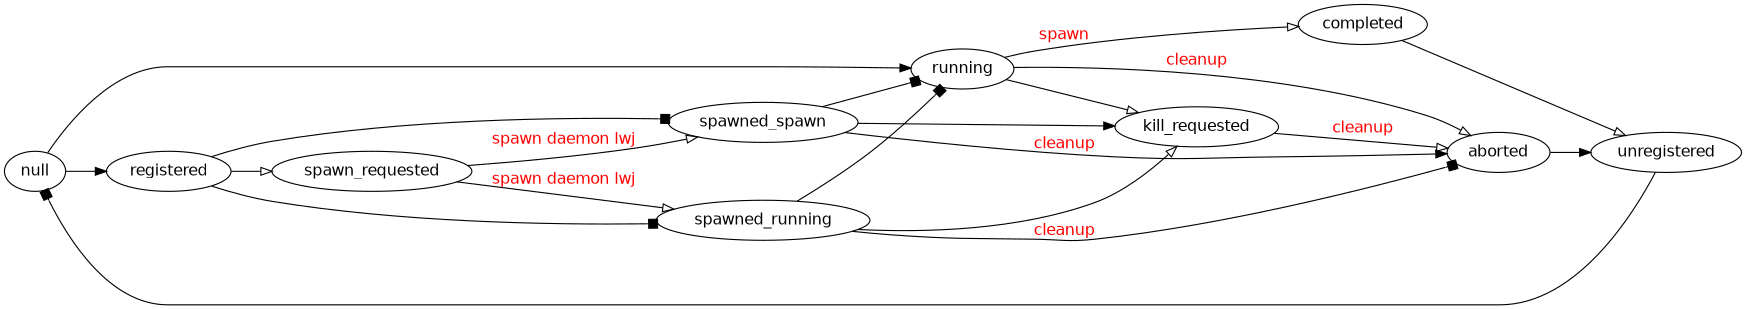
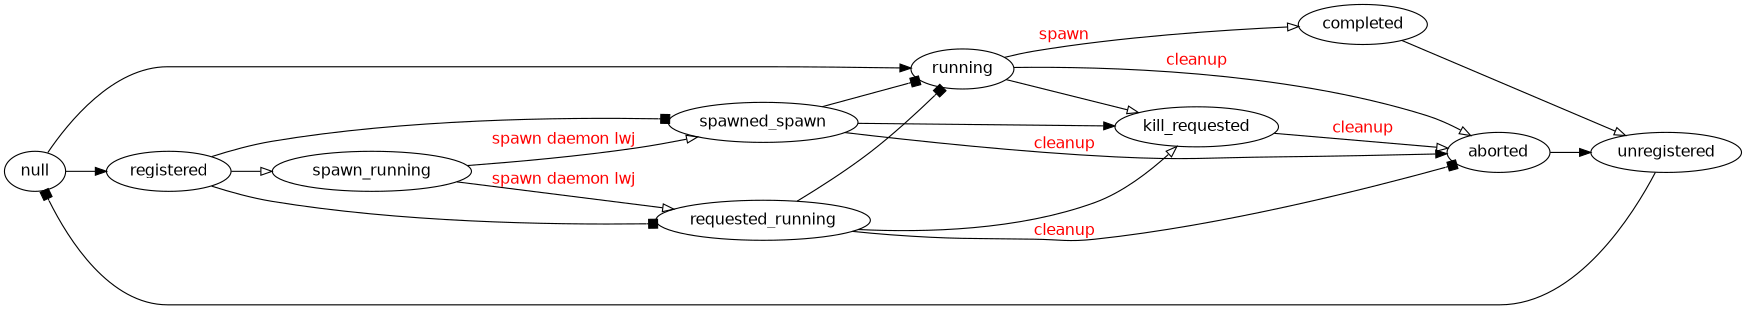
node "spawn_requested": label "spawn_requested" -> "spawn_running"
node "spawned_running": label "spawned_running" -> "requested_running"
